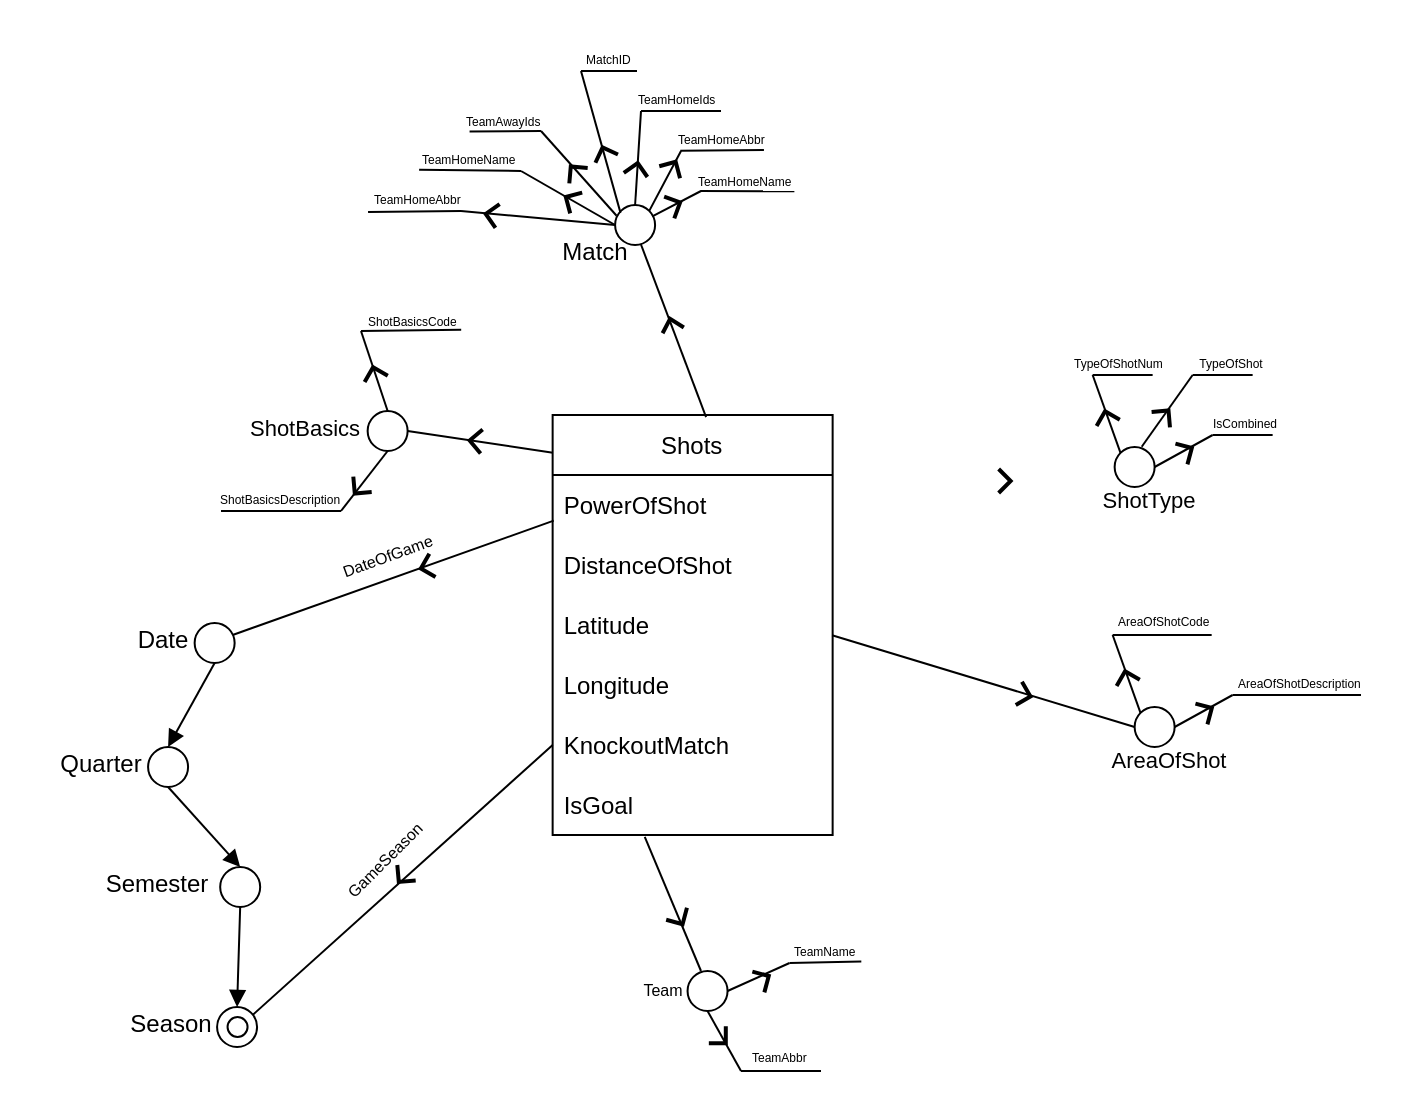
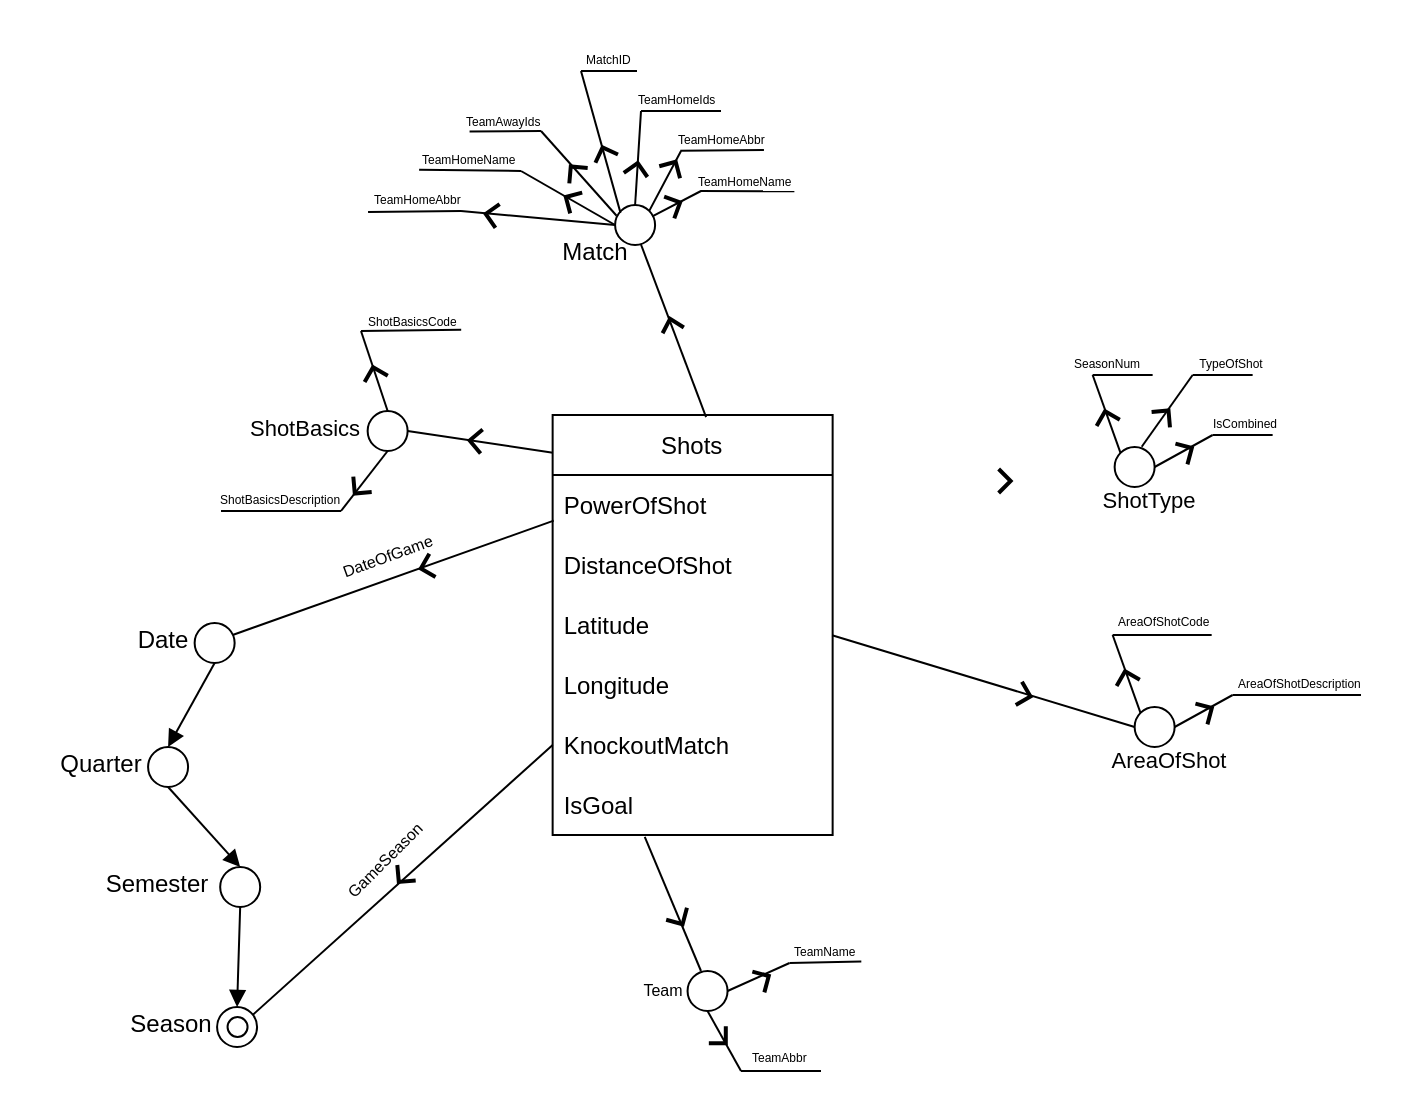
node "TypeOfShotNum": label "TypeOfShotNum" -> "SeasonNum"
